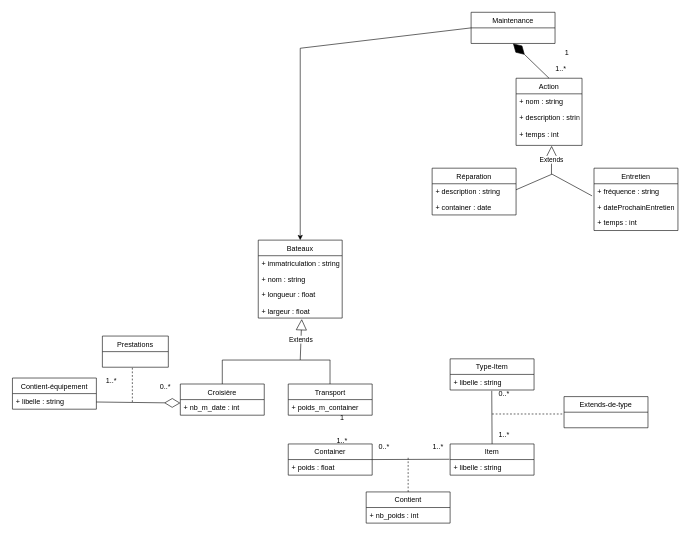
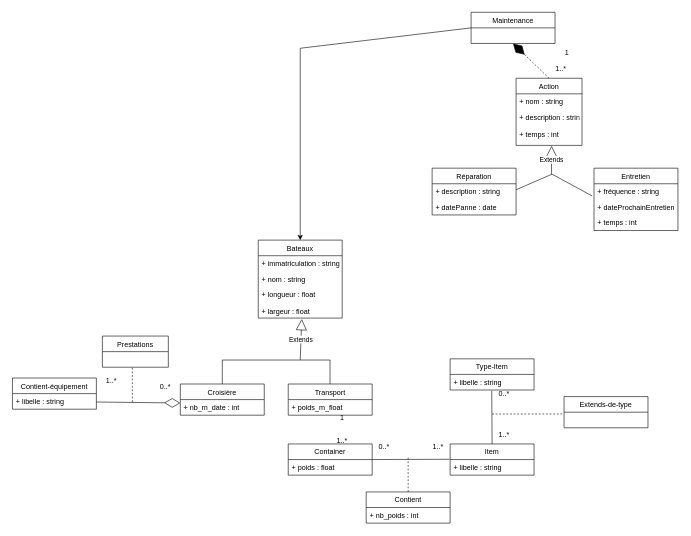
edge "Action" -> "Maintenance": style solid -> dashed
node "+ container : date": label "+ container : date" -> "+ datePanne : date"
node "+ poids_m_container": label "+ poids_m_container" -> "+ poids_m_float"
